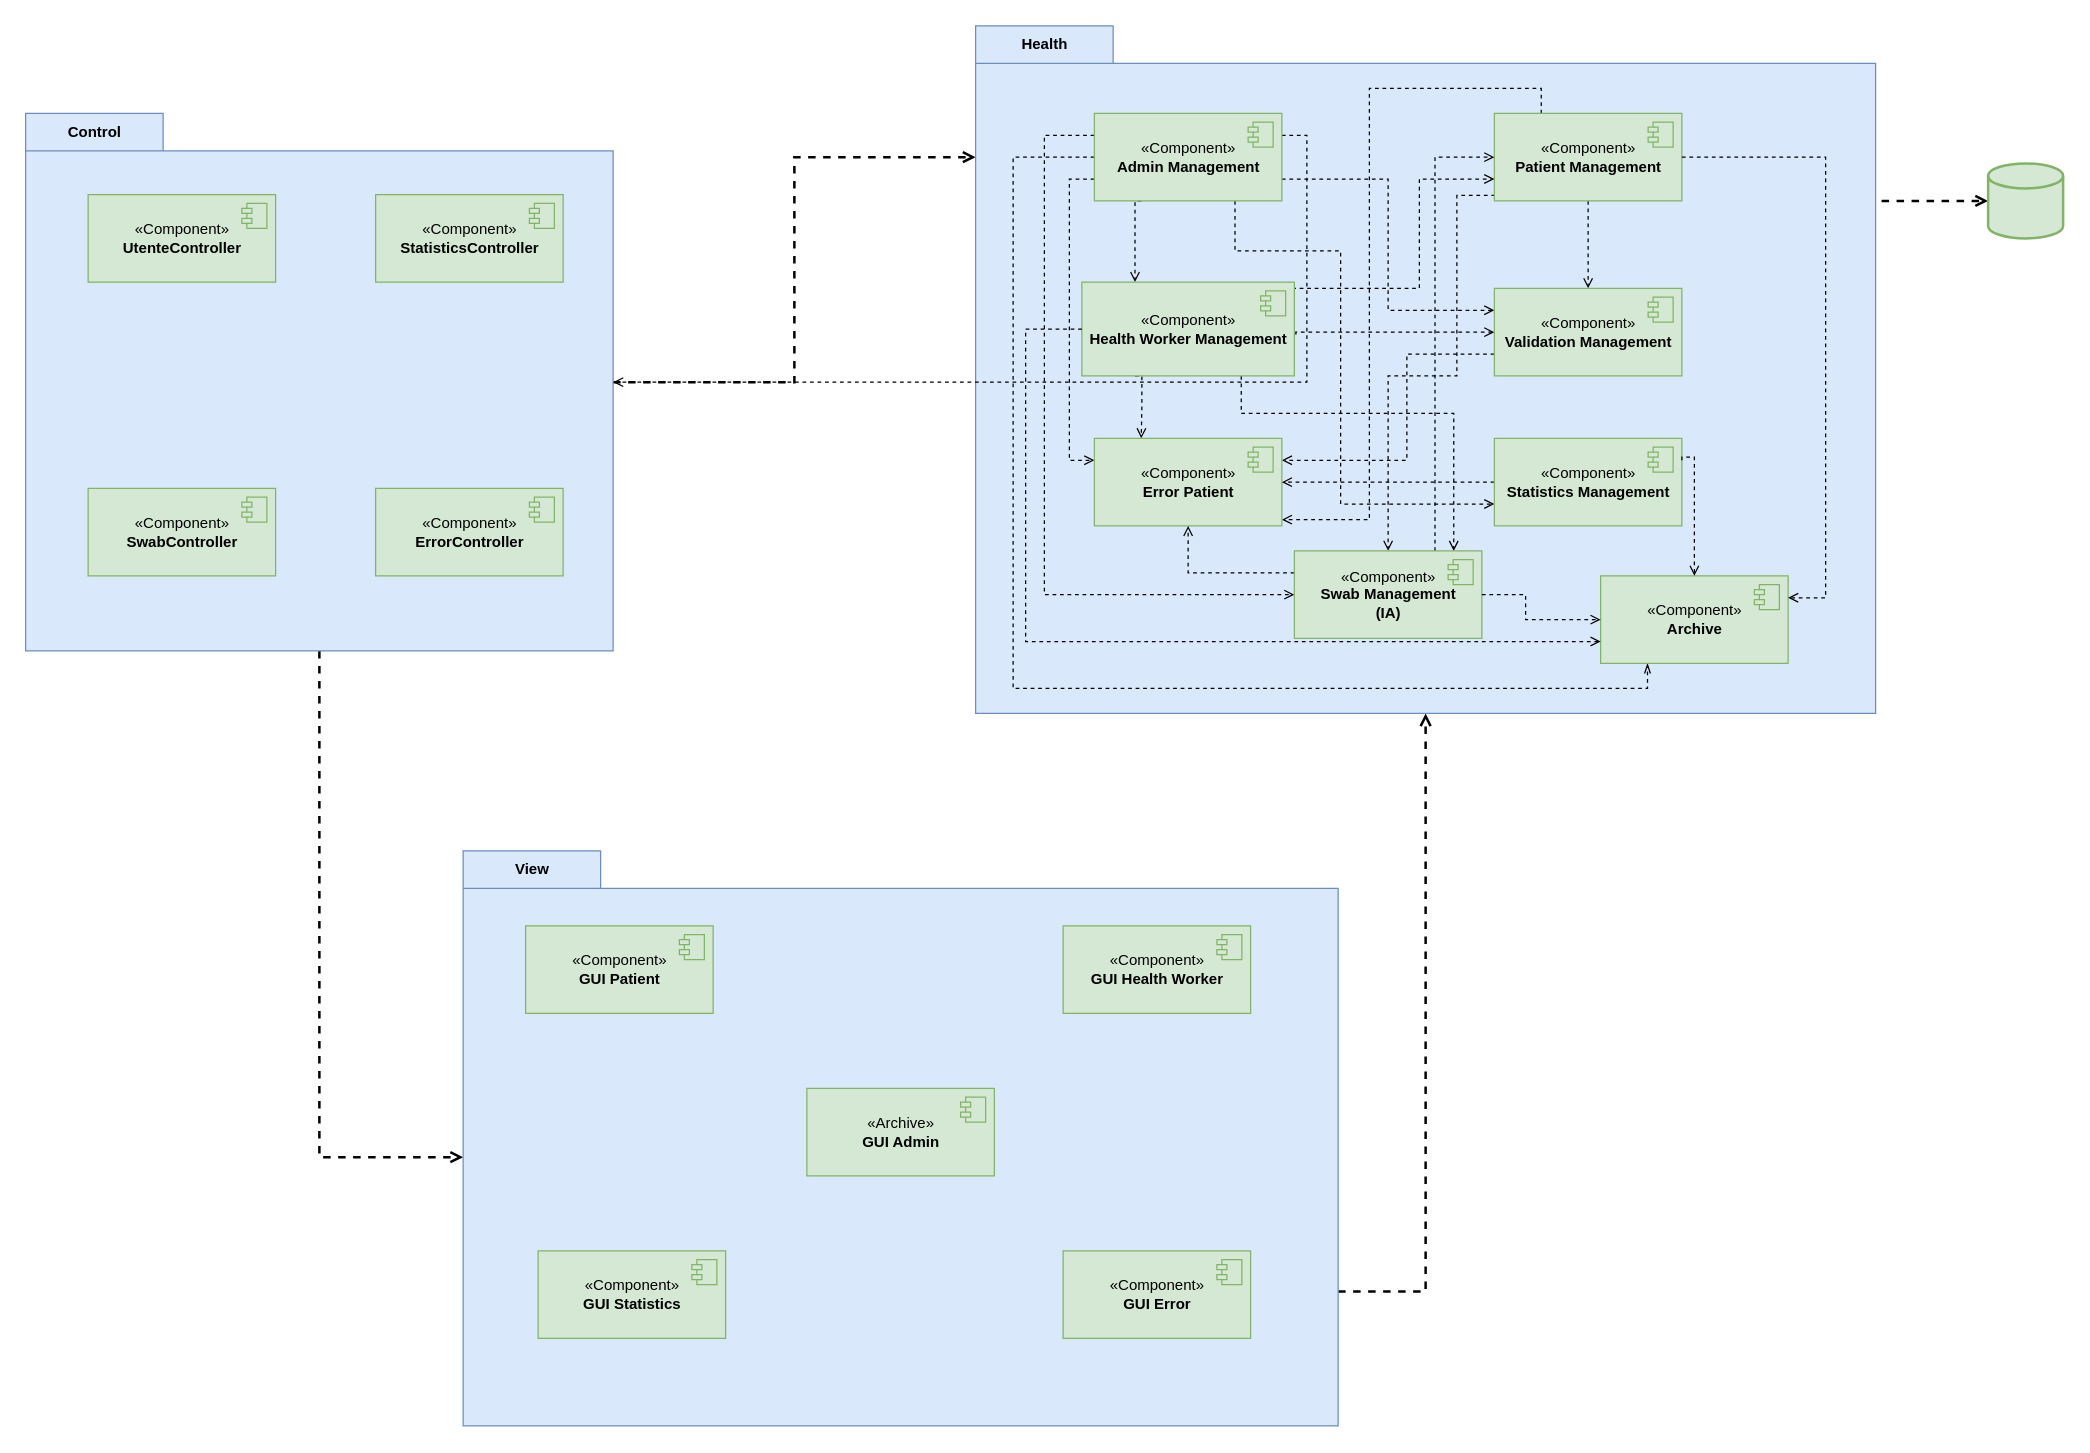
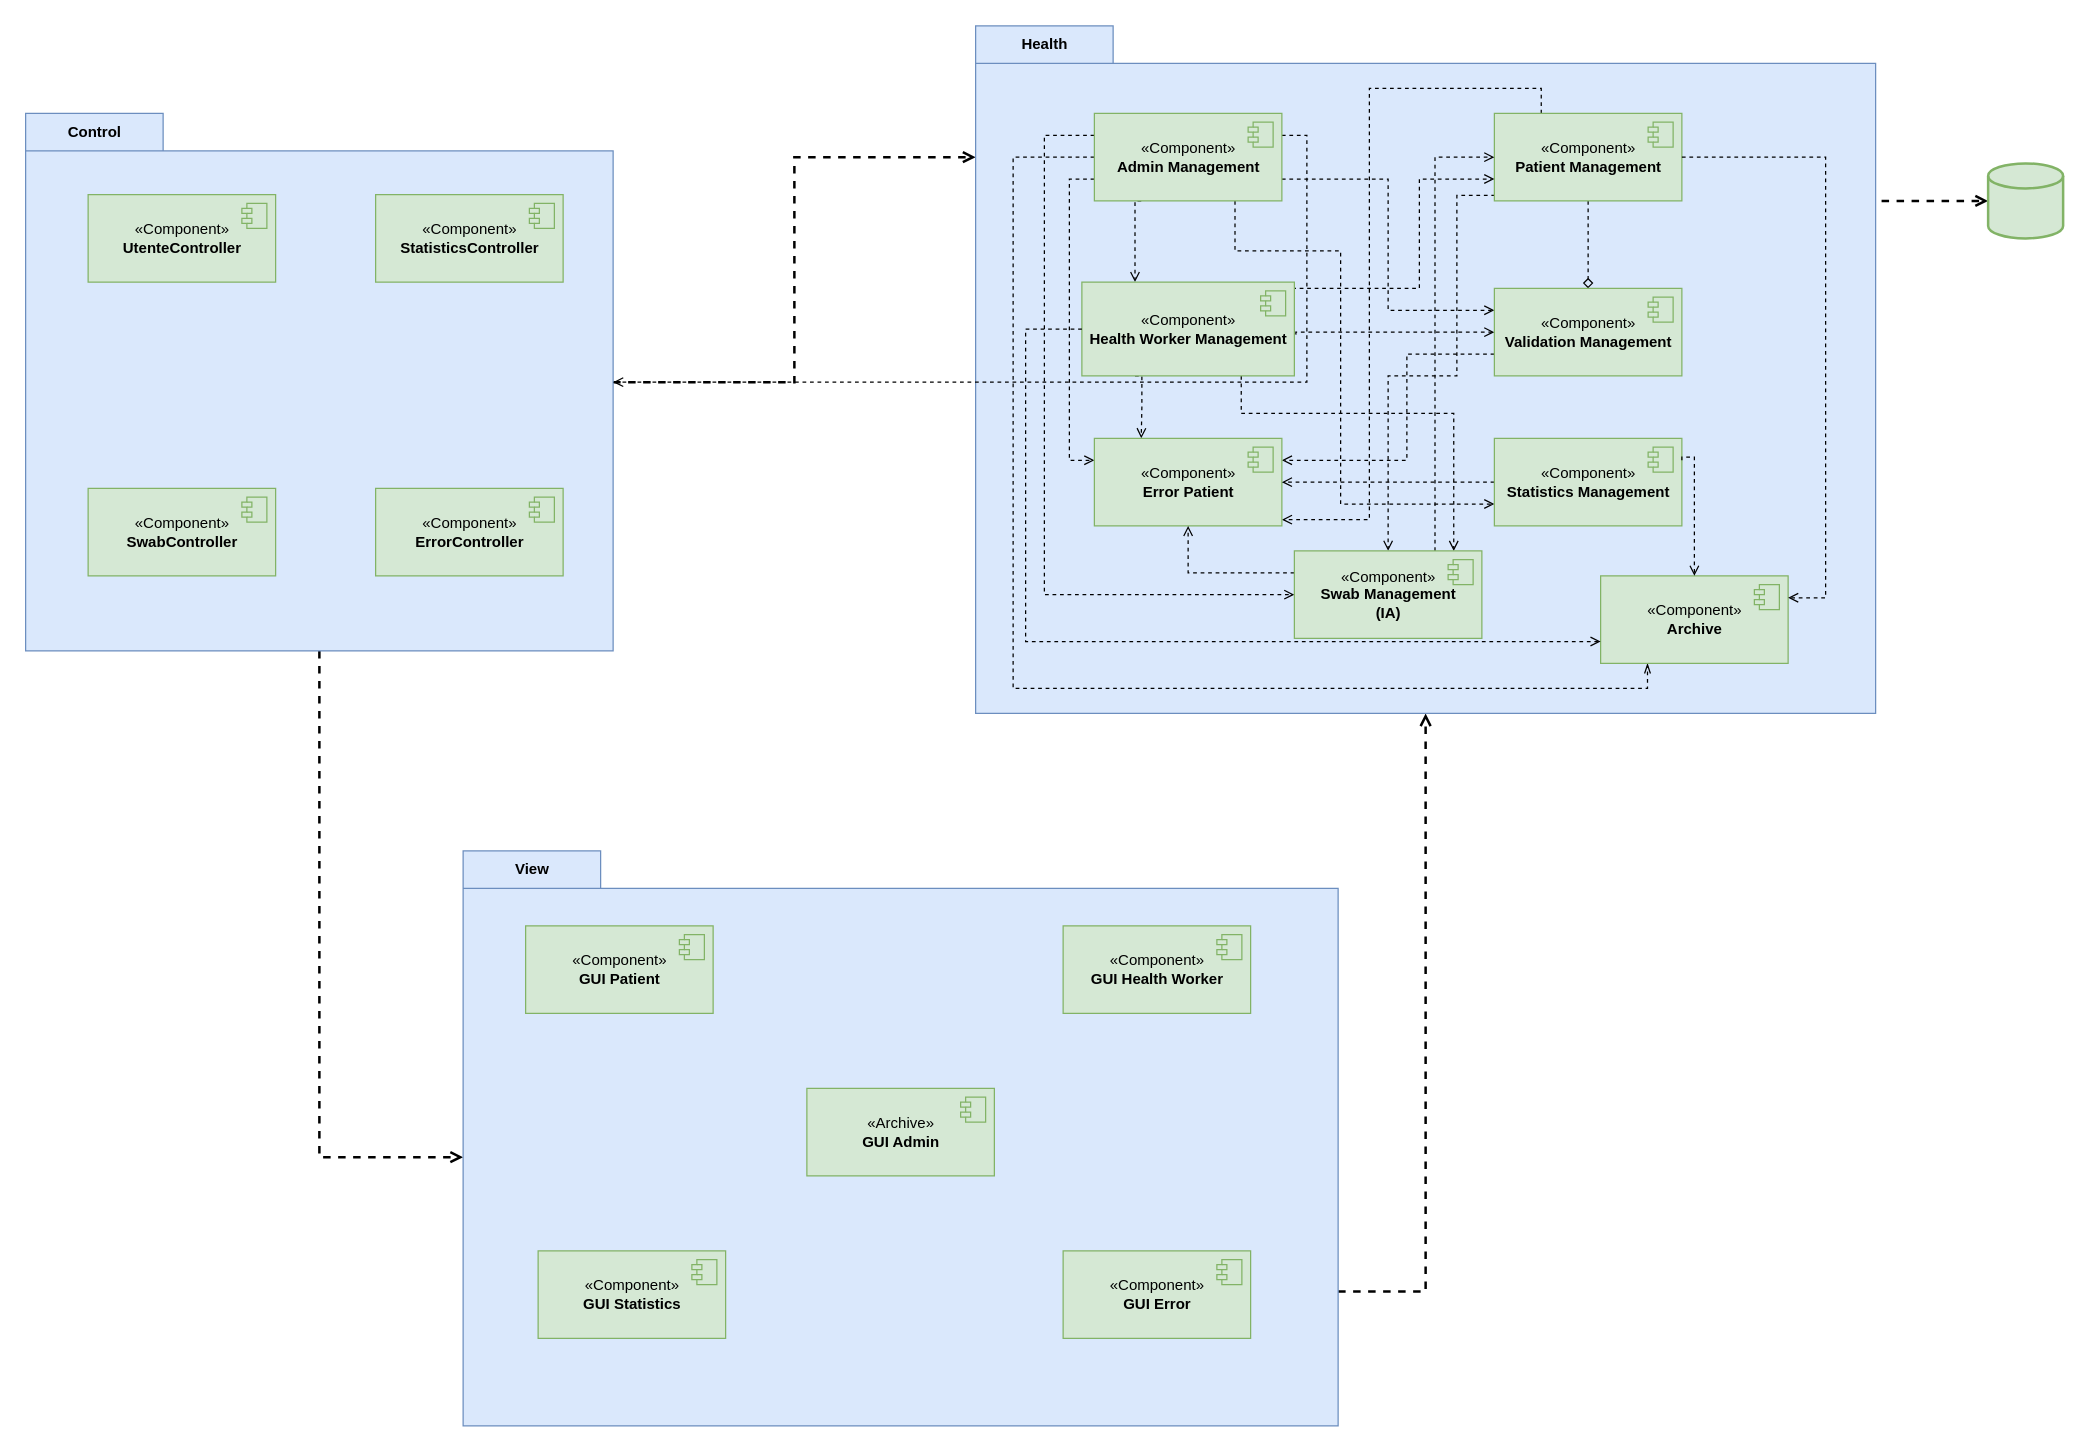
edge "«Component» Patient Management" -> "«Component» Validation Management": arrowhead open -> diamond
edge "«Component» Swab Management (IA)" -> "«Component» Archive": removed
